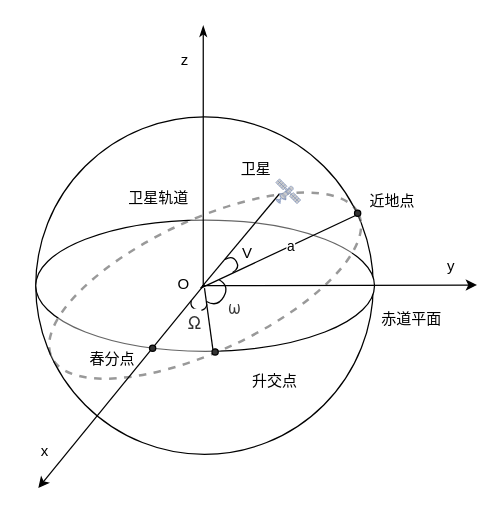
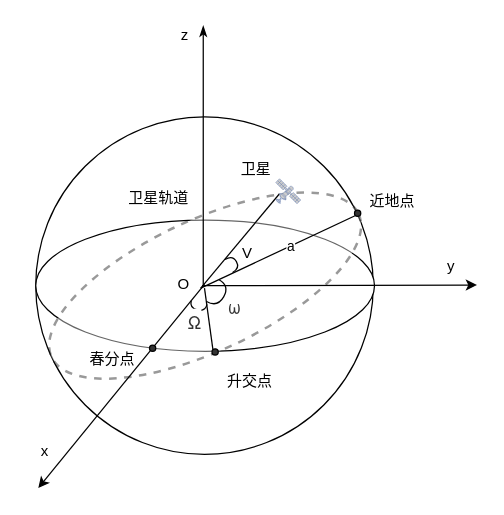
node "z": moved (184, 61) -> (184, 36)
node "赤道平面": removed
node "升交点": moved (274, 382) -> (249, 382)
